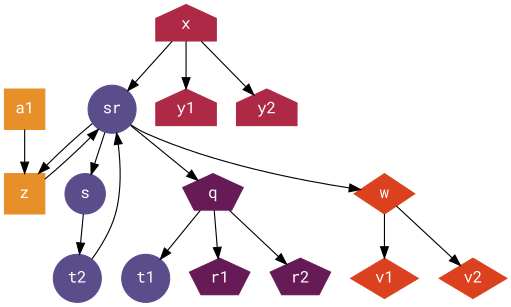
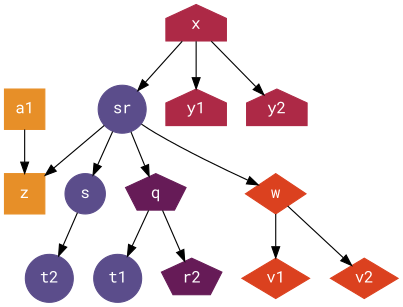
edge "z" -> "sr": removed
edge "t2" -> "sr": removed
node "r1": removed
